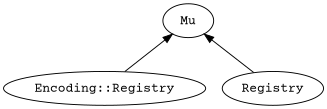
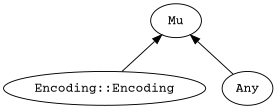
node "Encoding::Registry": label "Encoding::Registry" -> "Encoding::Encoding"
node "Registry": label "Registry" -> "Any"
